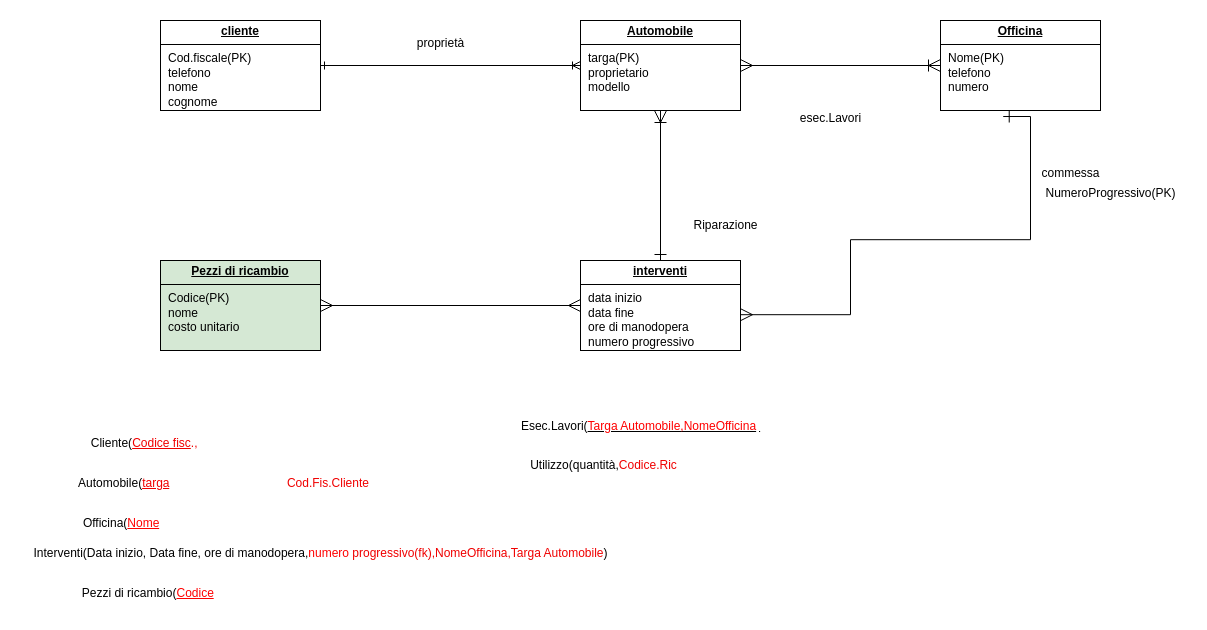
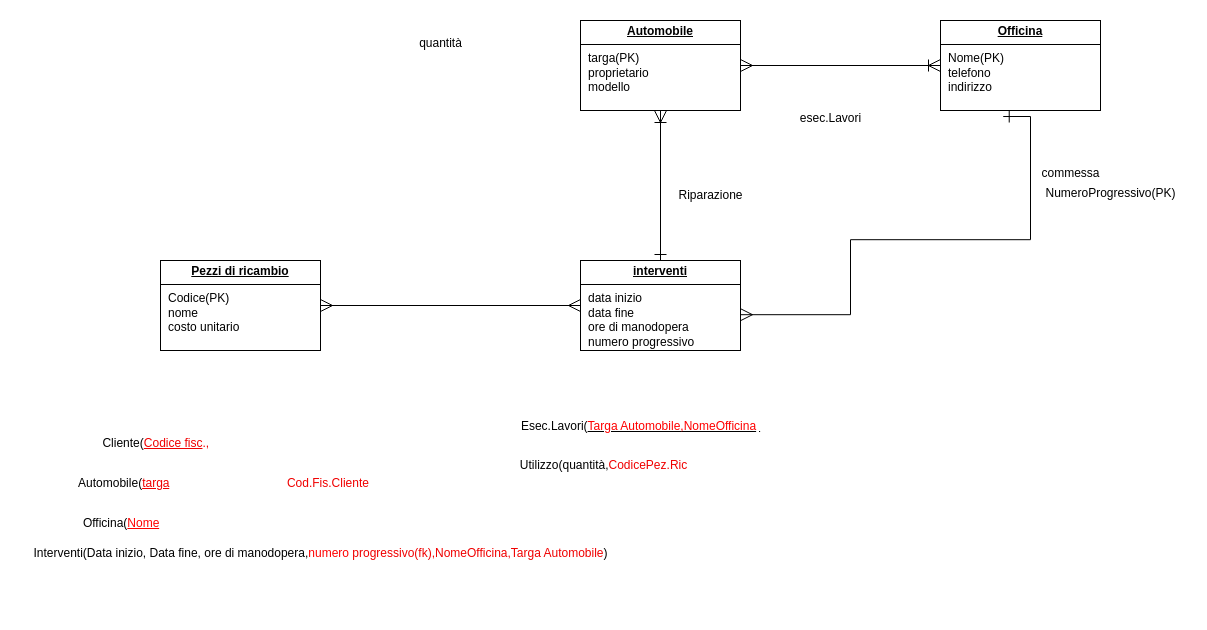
node "proprietà": label "proprietà" -> "quantità"
node "Officina Nome(PK) telefono numero": label "Officina Nome(PK) telefono numero" -> "Officina Nome(PK) telefono indirizzo"
node "cliente Cod.fiscale(PK) telefono nome cognome": removed
edge "cliente Cod.fiscale(PK) telefono nome cognome" -- "Automobile targa(PK) proprietario modello": removed
node "Riparazione": moved (726, 226) -> (711, 196)
node "Pezzi di ricambio Codice(PK) nome costo unitario": fillcolor #d5e8d4 -> #ffffff
node "Cliente(Codice fisc.,telefono,nome,cognome)": label "Cliente(Codice fisc.,telefono,nome,cognome)" -> "Cliente(Codice fisc.,fine,nome,cognome)"
node "Utilizzo(quantità,Codice.Ric)": label "Utilizzo(quantità,Codice.Ric)" -> "Utilizzo(quantità,CodicePez.Ric)"
node "Pezzi di ricambio(Codice,nome, costo unitario)": removed
